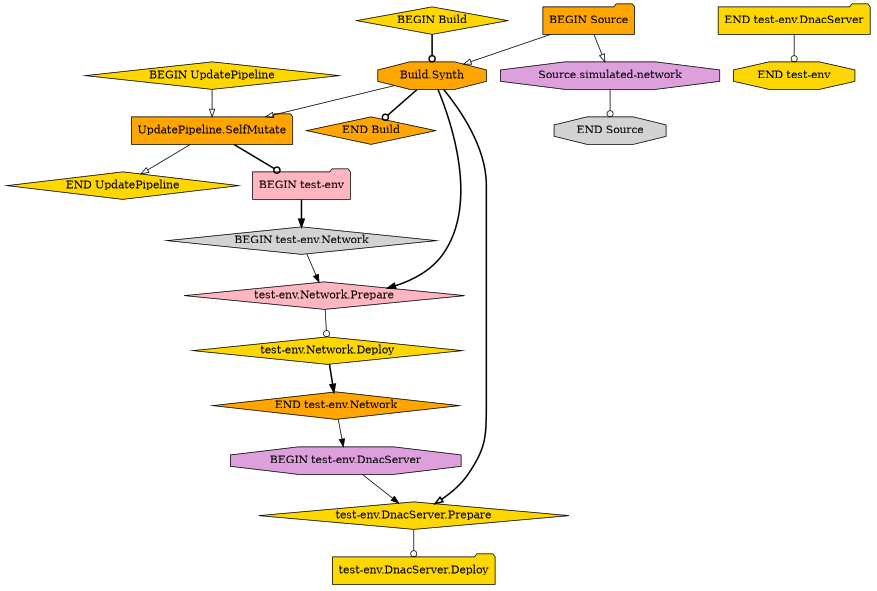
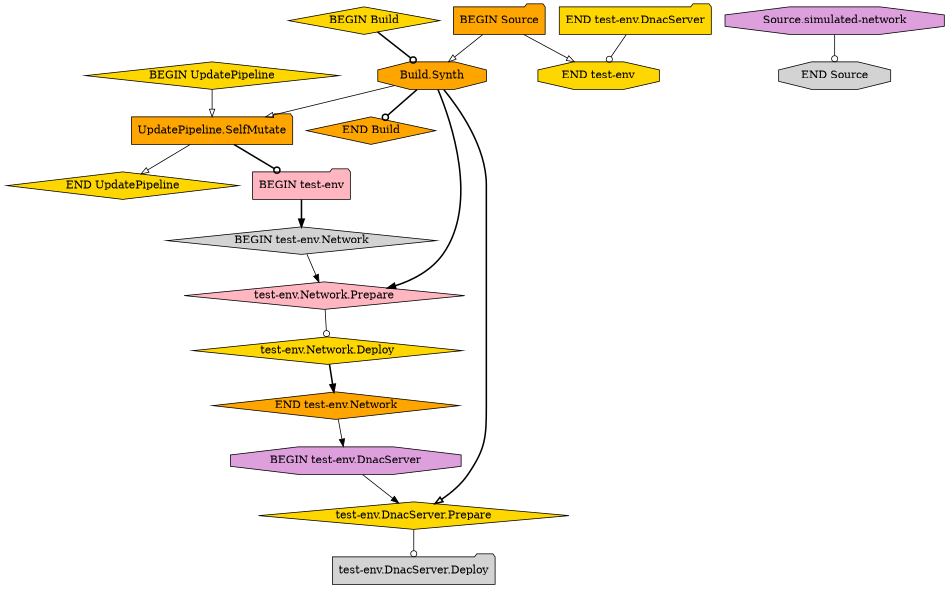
edge "BEGIN Source" -> "Source.simulated-network": now "BEGIN Source" -> "END test-env"
node "test-env.DnacServer.Deploy": fillcolor gold -> lightgrey
